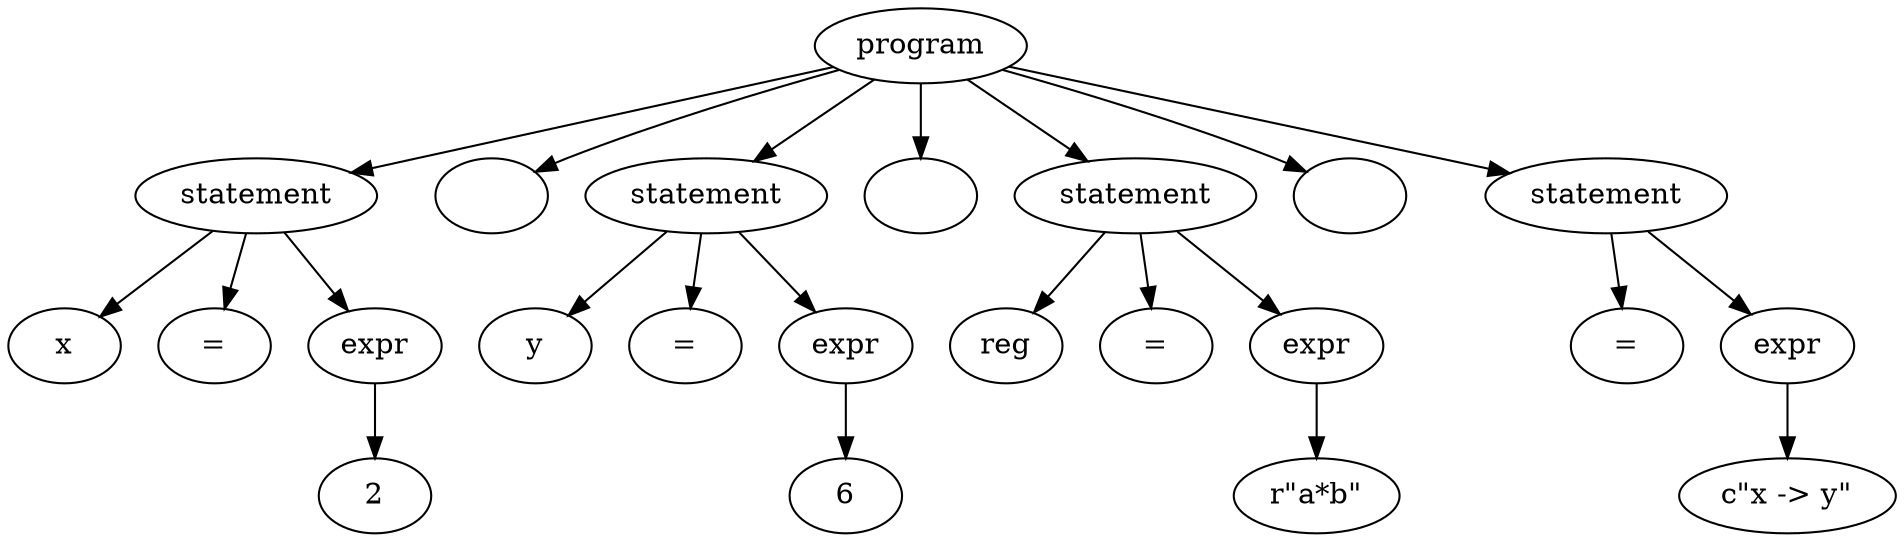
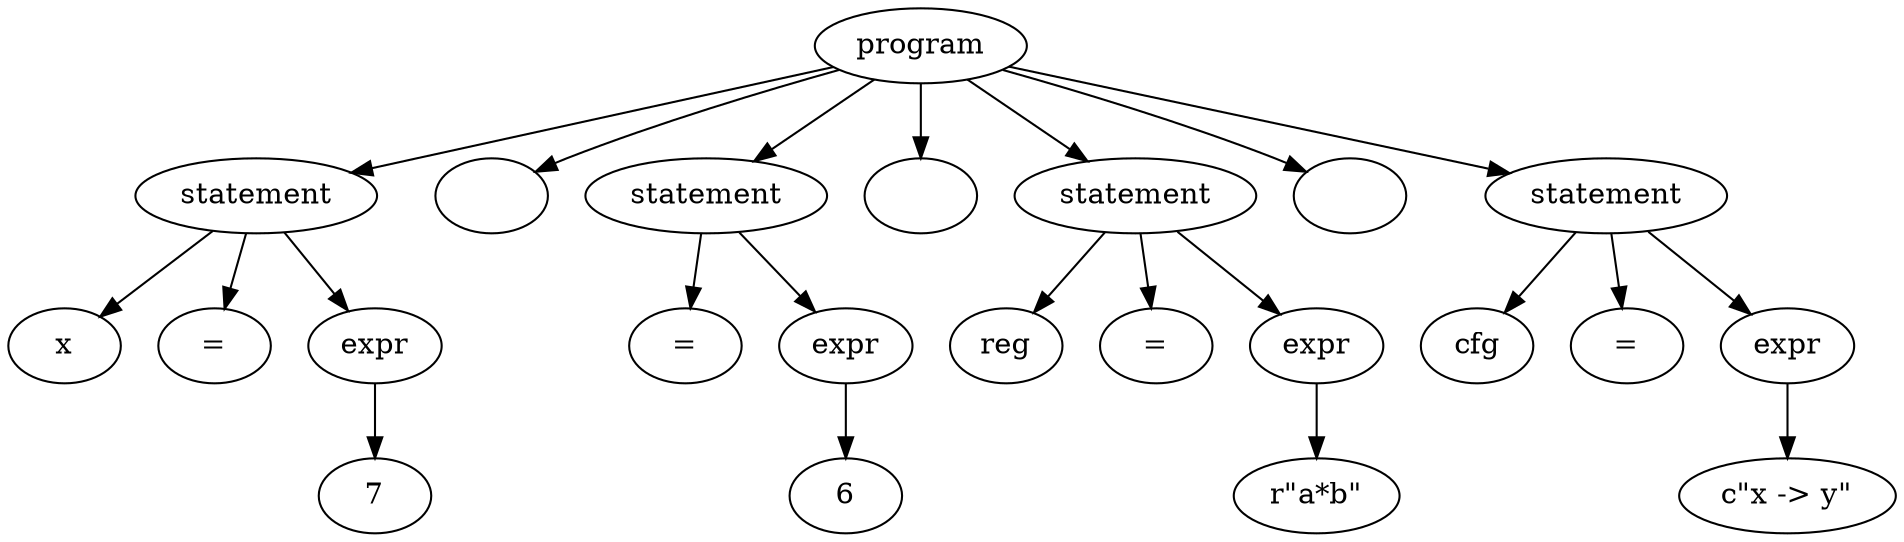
node "y": removed
node "cfg": added
node "2": label "2" -> "7"
